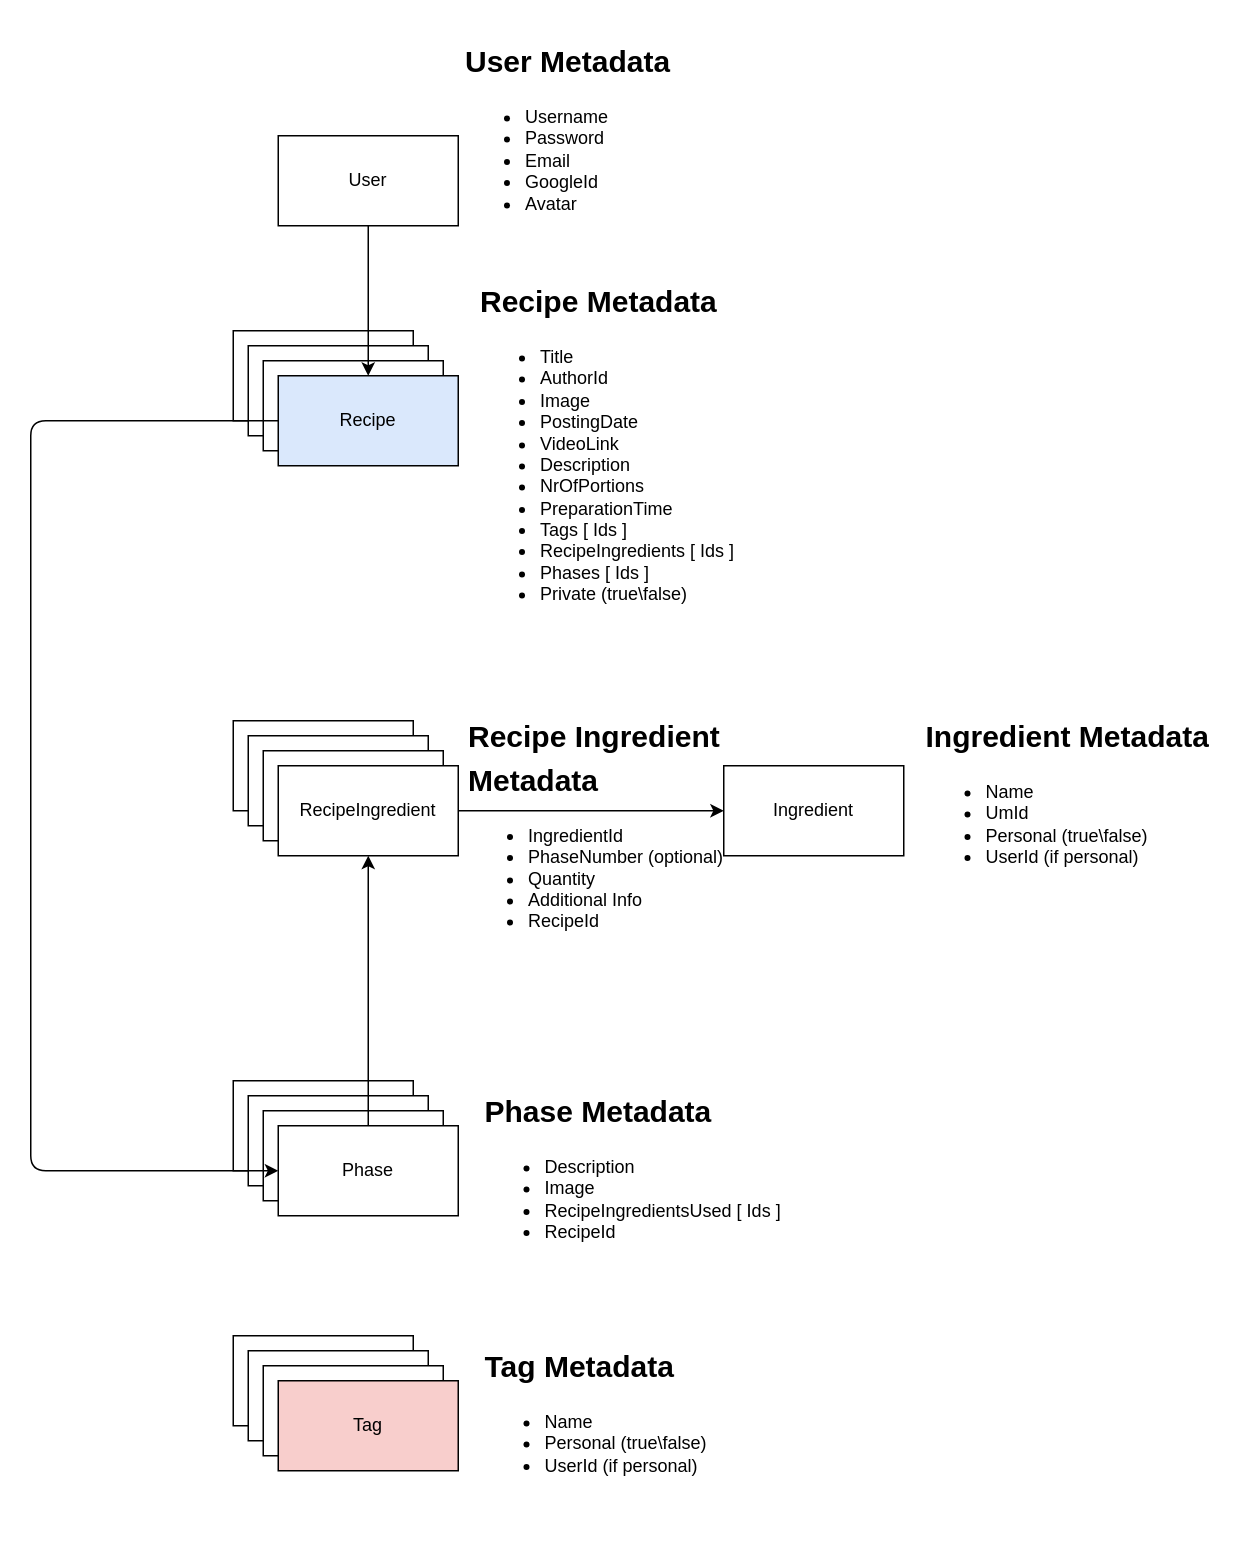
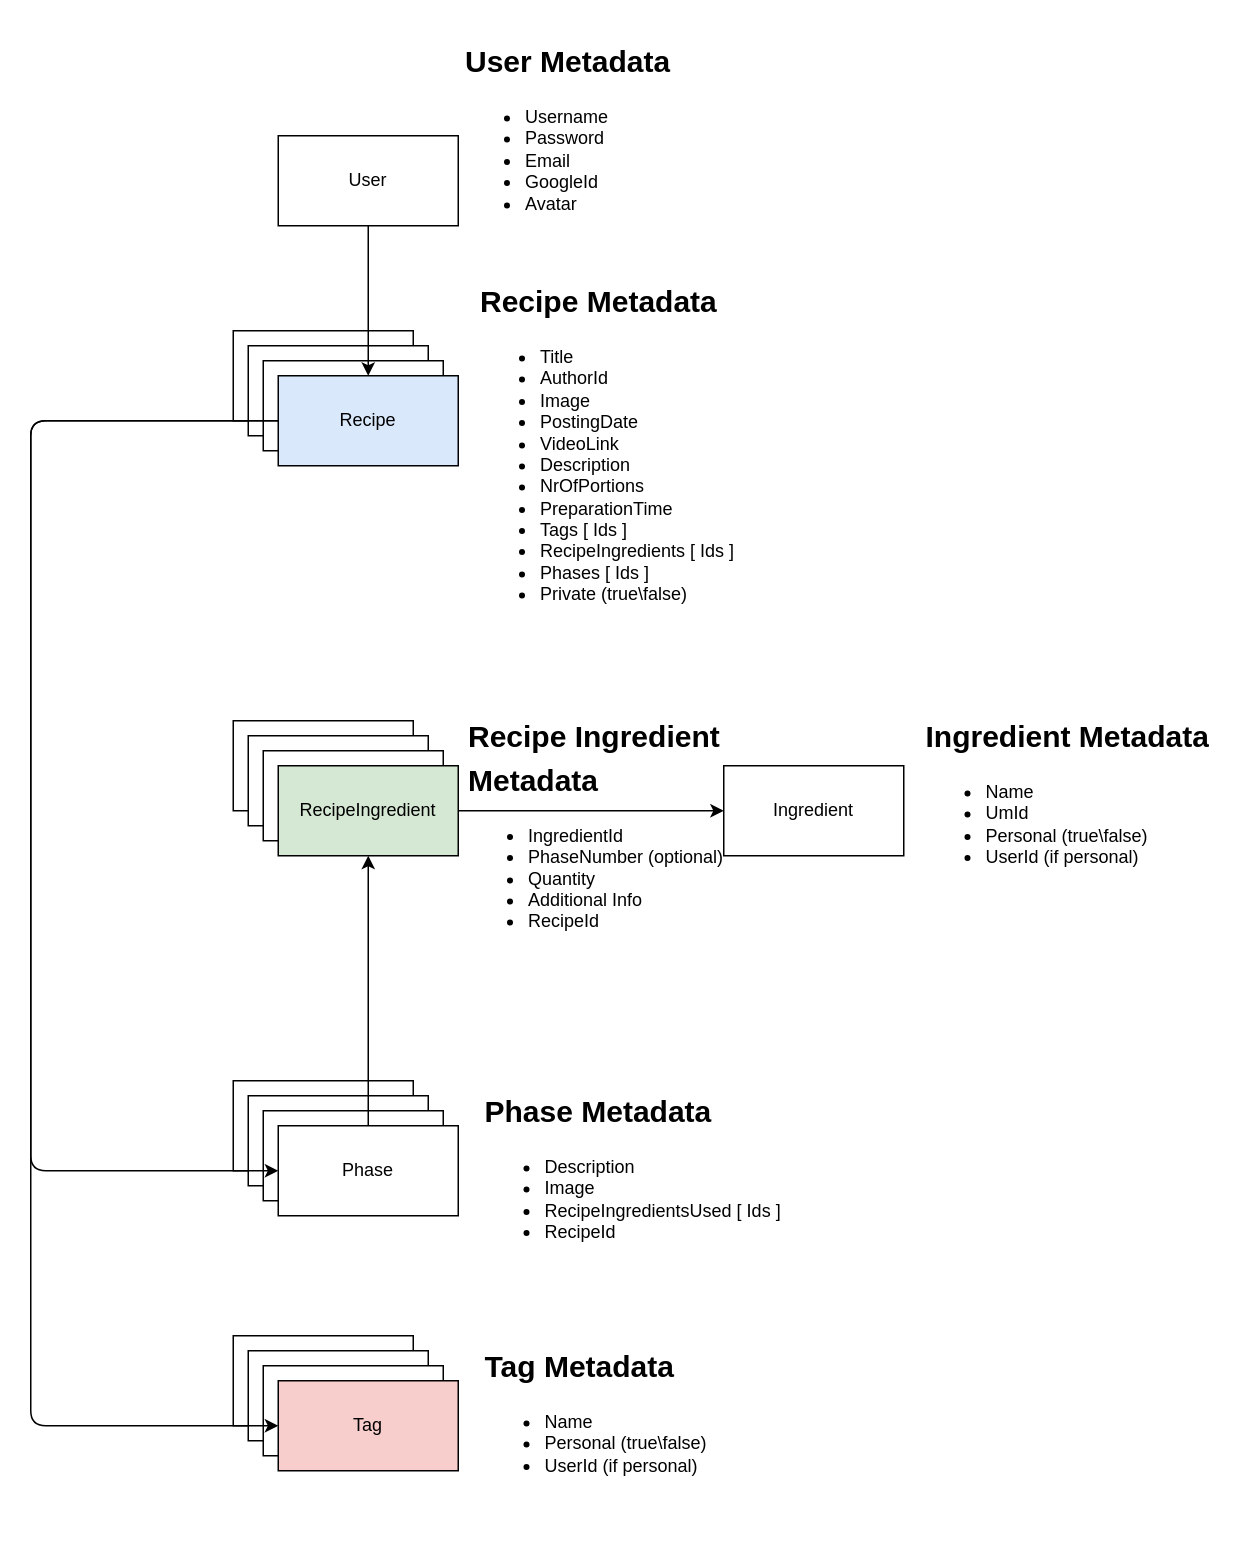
node "RecipeIngredient": fillcolor #ffffff -> #d5e8d4
edge "Recipe" -> "Tag": added
